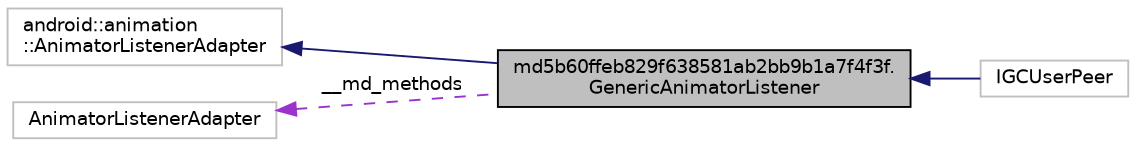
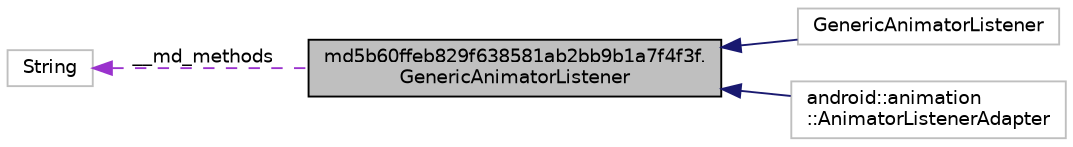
edge "md5b60ffeb829f638581ab2bb9b1a7f4f3f. GenericAnimatorListener" -> "android::animation ::AnimatorListenerAdapter": reversed
node "IGCUserPeer": label "IGCUserPeer" -> "GenericAnimatorListener"
node "AnimatorListenerAdapter": label "AnimatorListenerAdapter" -> "String"
